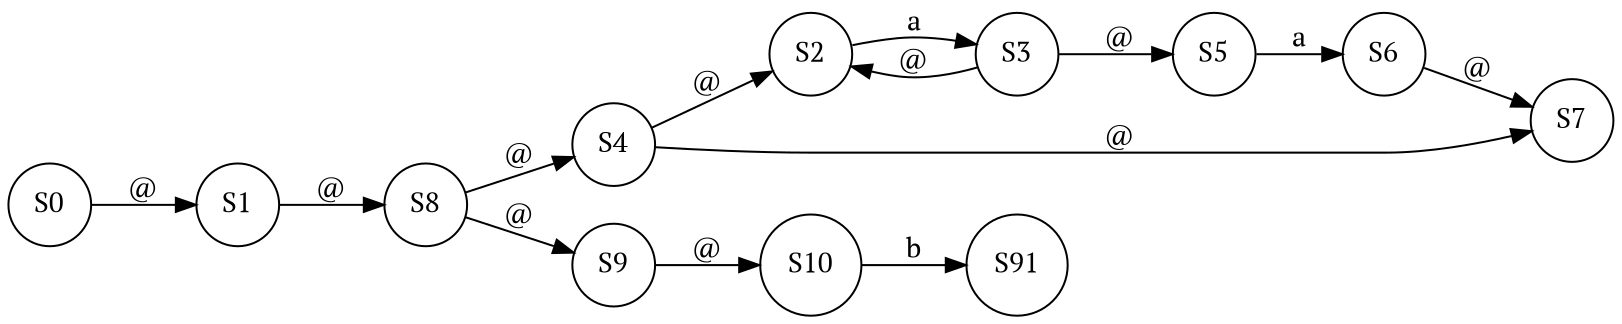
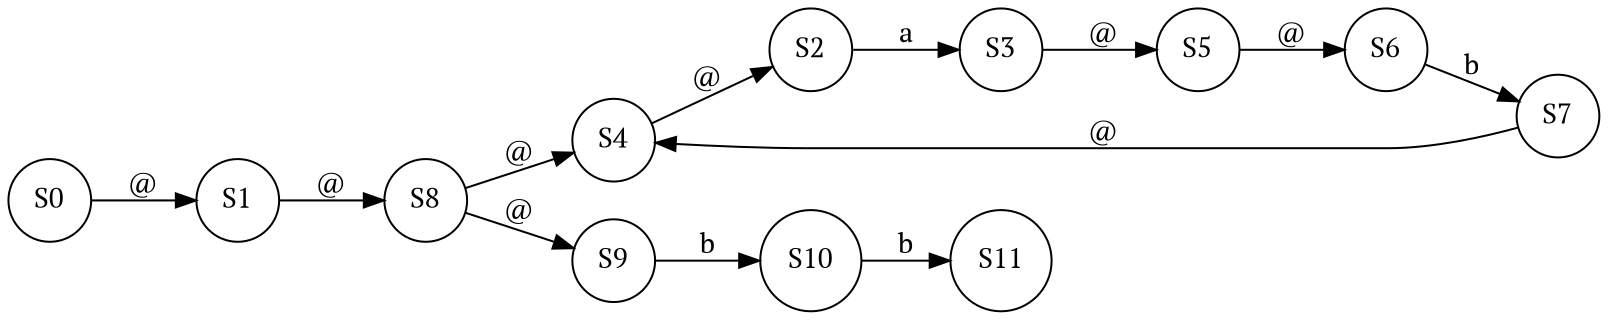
edge "S5" -> "S6": label "a" -> "@"
edge "S6" -> "S7": label "@" -> "b"
edge "S3" -> "S2": removed, label "@"
edge "S4" -> "S7": reversed
edge "S9" -> "S10": label "@" -> "b"
node "S91": label "S91" -> "S11"
